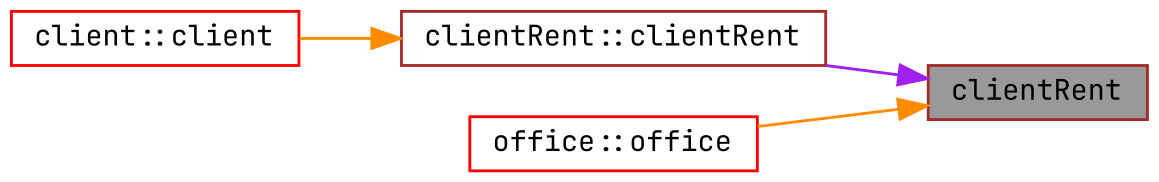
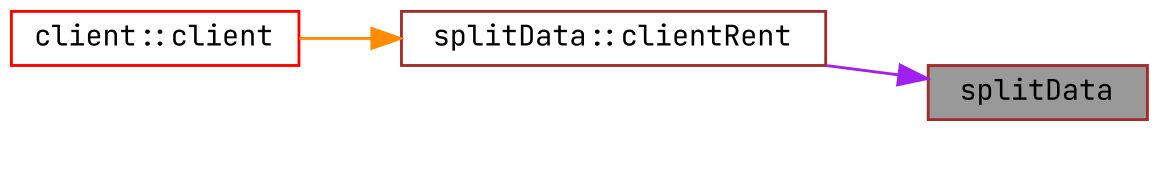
node "clientRent::clientRent": label "clientRent::clientRent" -> "splitData::clientRent"
node "clientRent": label "clientRent" -> "splitData"
node "office::office": removed
